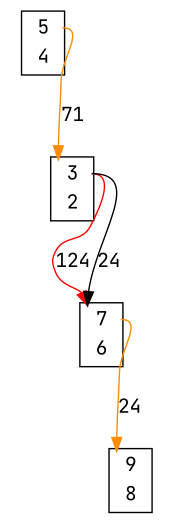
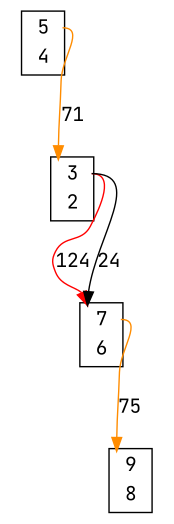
edge "7" -> "9": label "24" -> "75"
